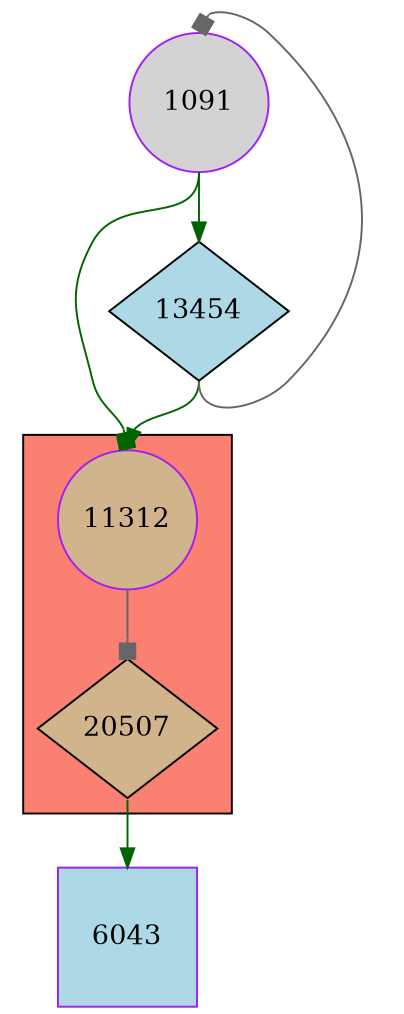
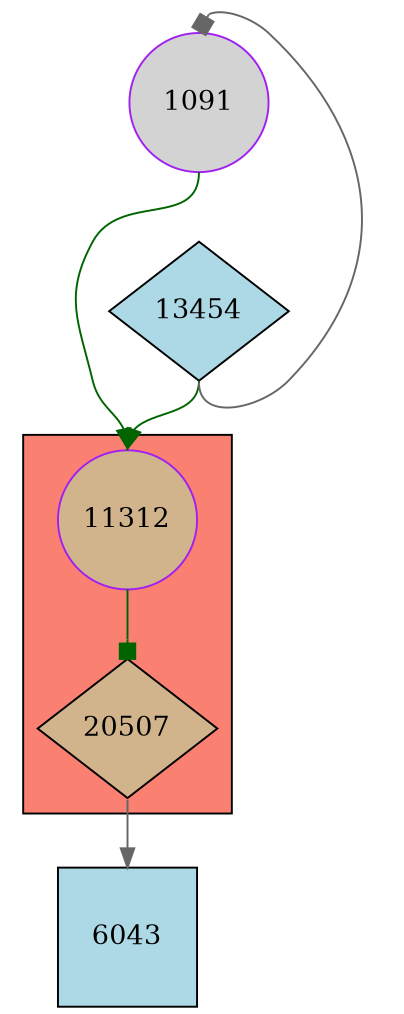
edge "1091" -> "13454": removed
edge "1091" -> "11312": arrowhead box -> normal
edge "11312" -> "20507": color gray40 -> darkgreen
edge "20507" -> "6043": color darkgreen -> gray40
node "6043": color purple -> black
